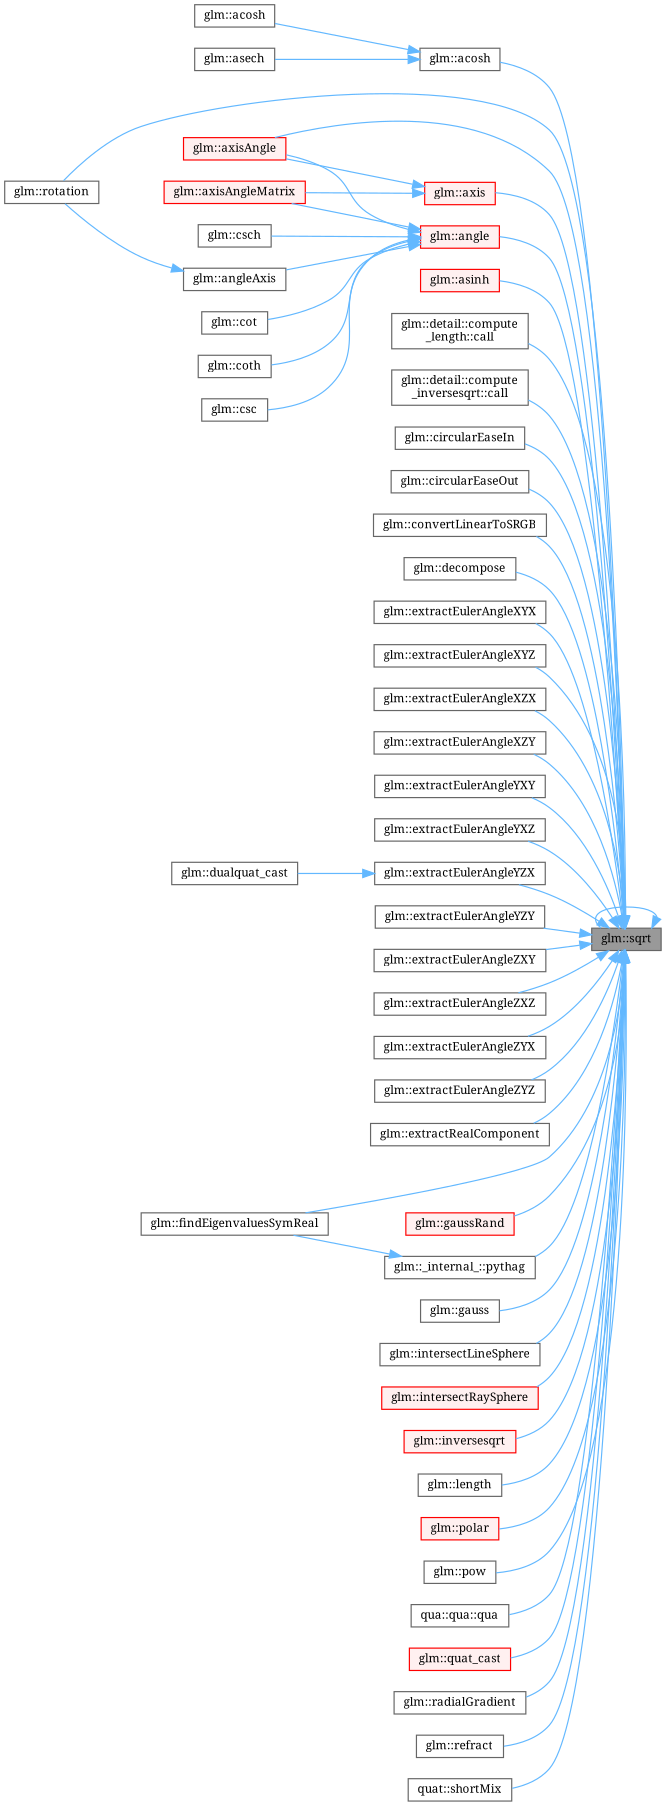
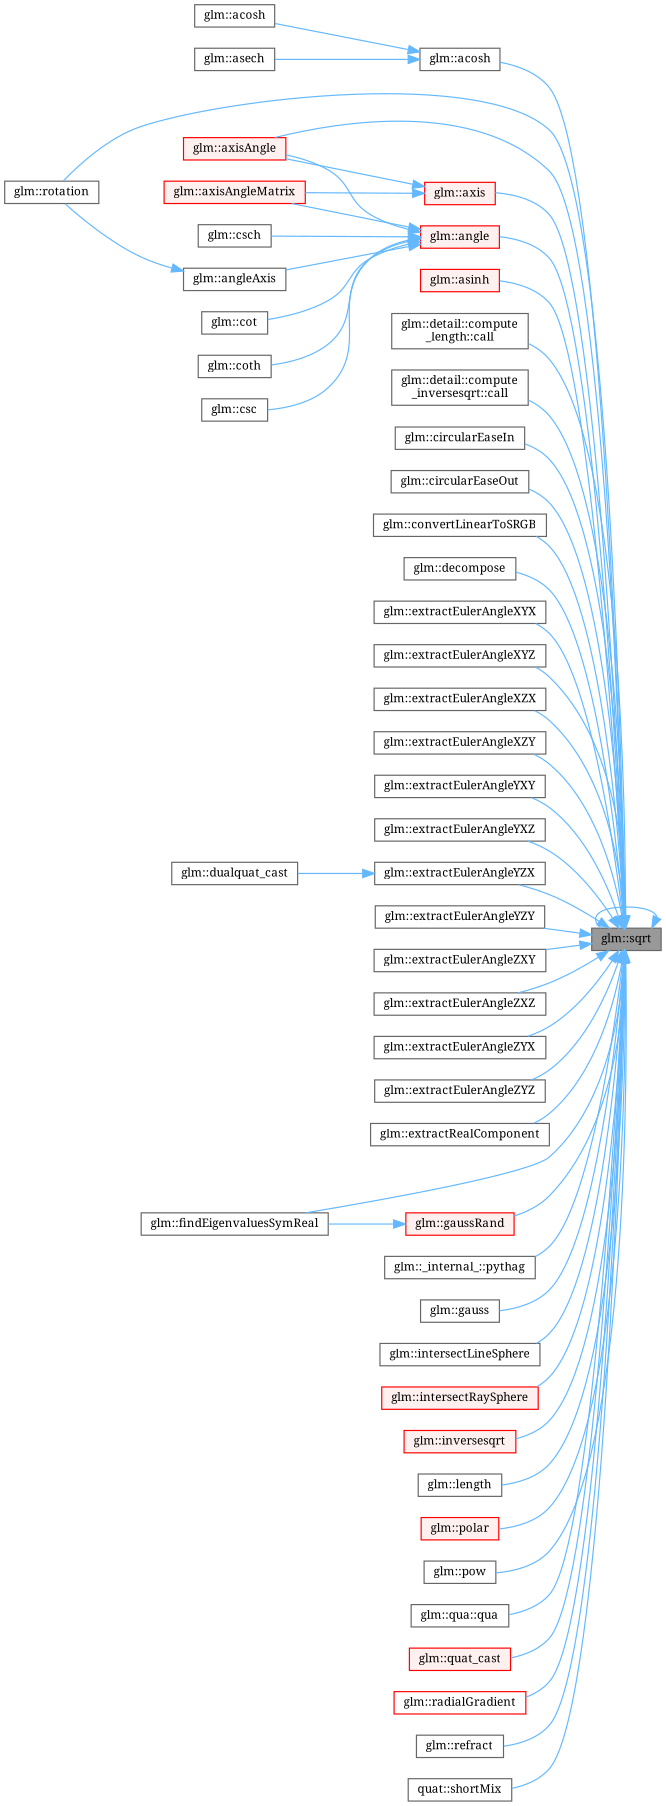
edge "glm::findEigenvaluesSymReal" -> "glm::_internal_::pythag": now "glm::findEigenvaluesSymReal" -> "glm::gaussRand"
node "qua::qua::qua": label "qua::qua::qua" -> "glm::qua::qua"
node "glm::radialGradient": color grey40 -> red
